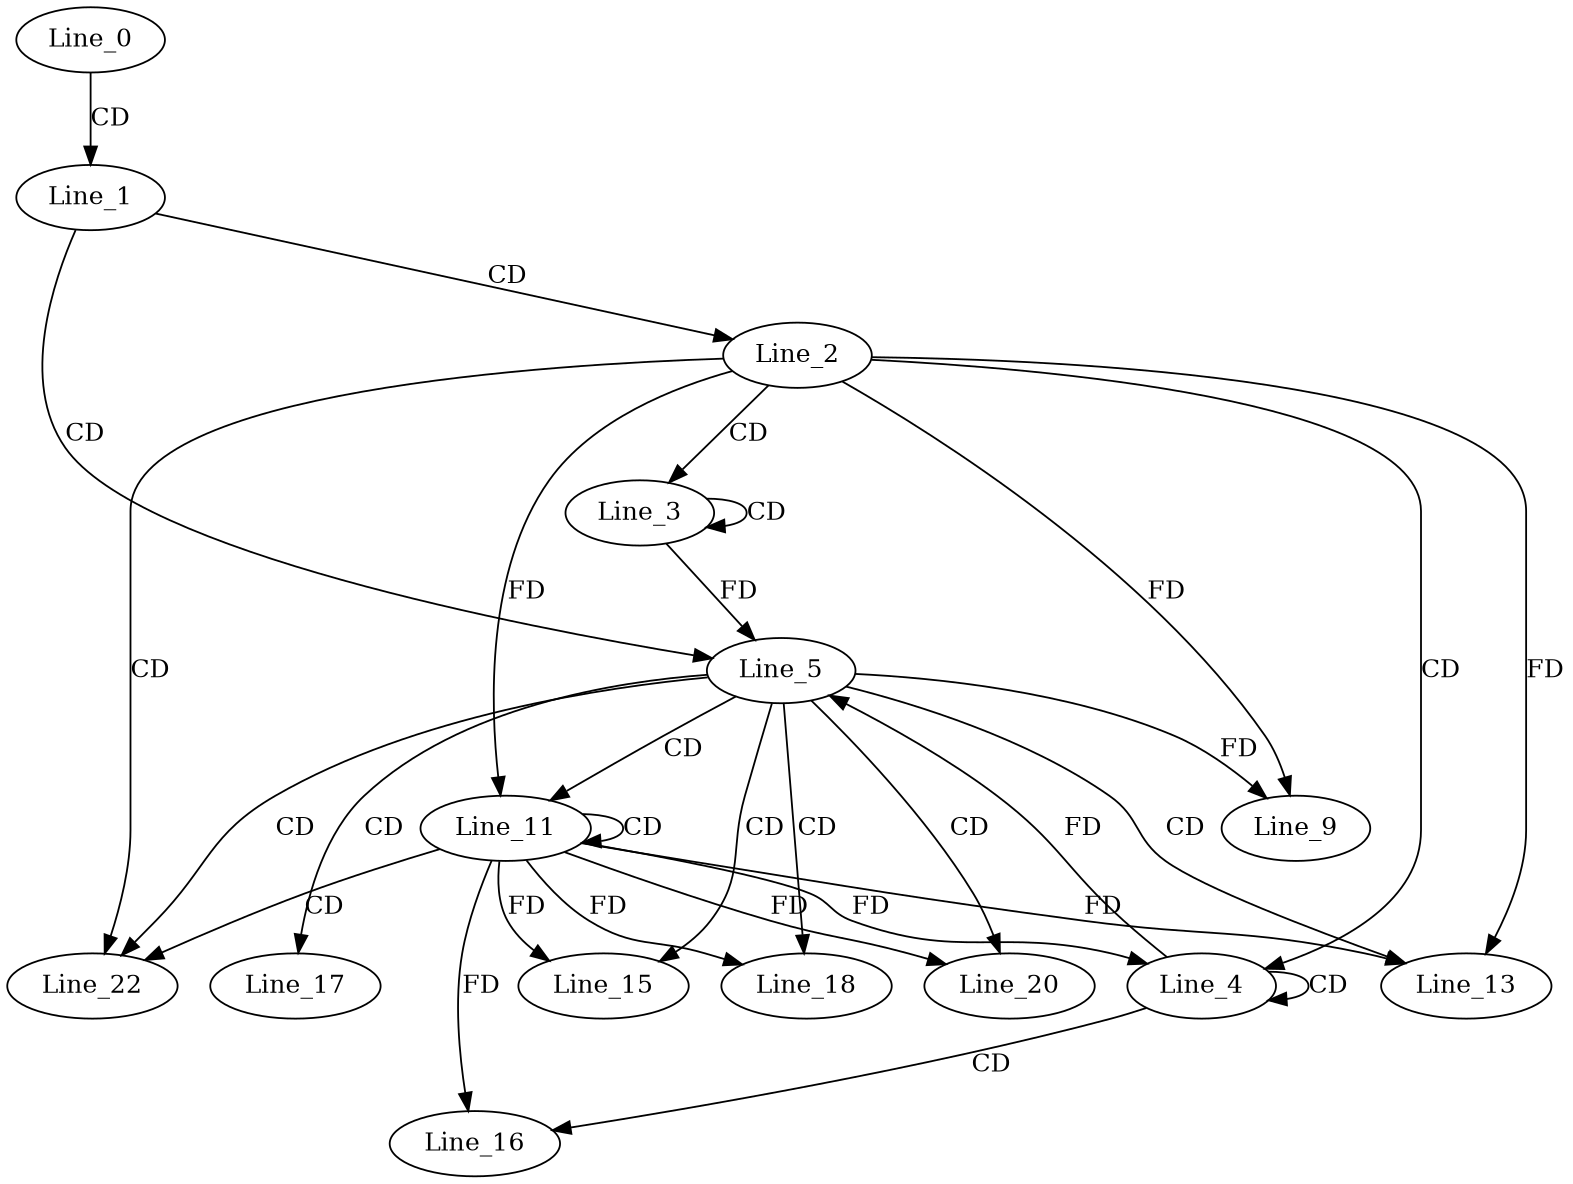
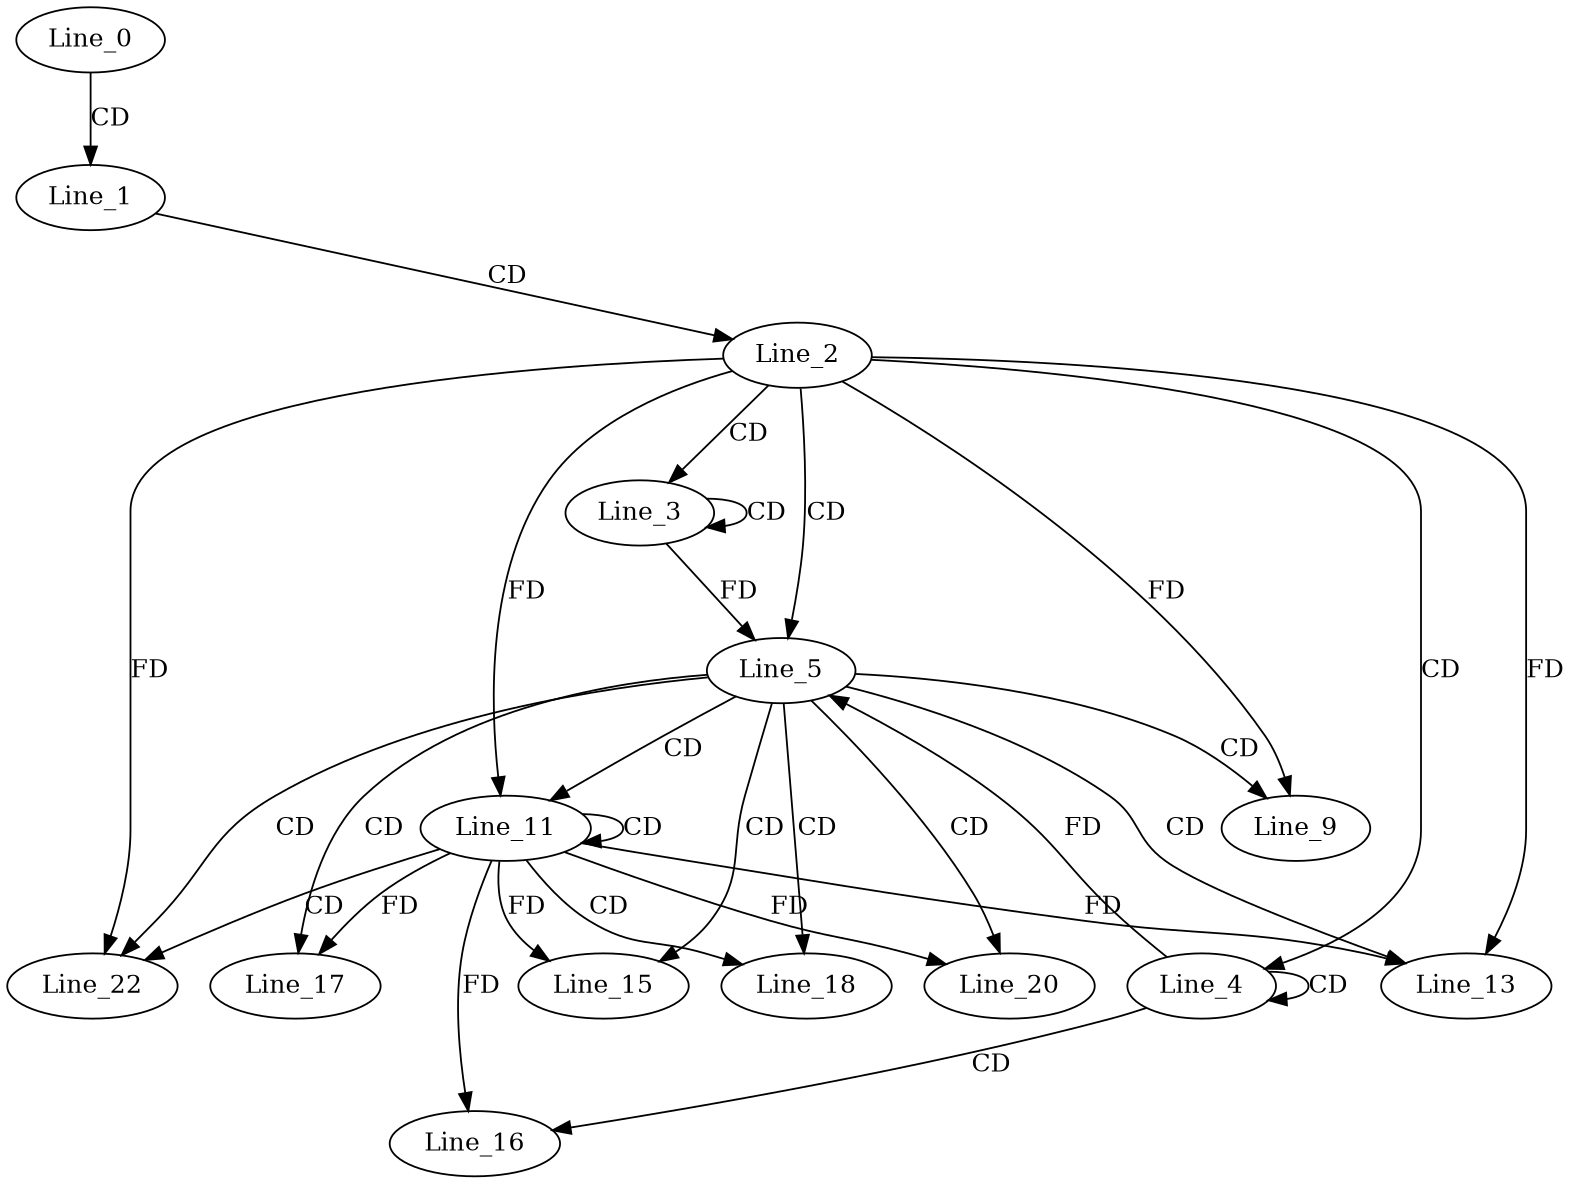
edge "Line_1" -> "Line_5": now "Line_2" -> "Line_5"
edge "Line_2" -> "Line_22": label "CD" -> "FD"
edge "Line_5" -> "Line_9": label "FD" -> "CD"
edge "Line_11" -> "Line_18": label "FD" -> "CD"
edge "Line_11" -> "Line_4": now "Line_11" -> "Line_17"
